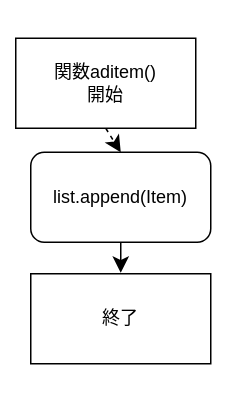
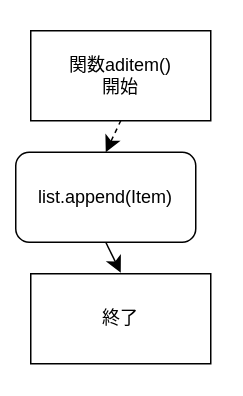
node "関数aditem() 開始": moved (106, 83) -> (121, 76)
node "list.append(Item)": moved (121, 197) -> (106, 197)
